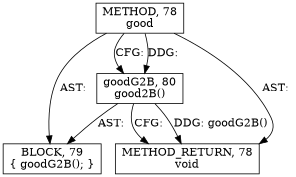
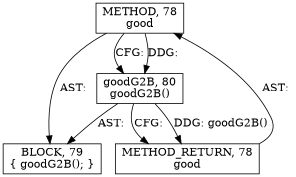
edge "METHOD, 78" -> "METHOD_RETURN, 78": reversed
node "goodG2B, 80": text "good2B()" -> "goodG2B()"
node "METHOD_RETURN, 78": text "void" -> "good"
